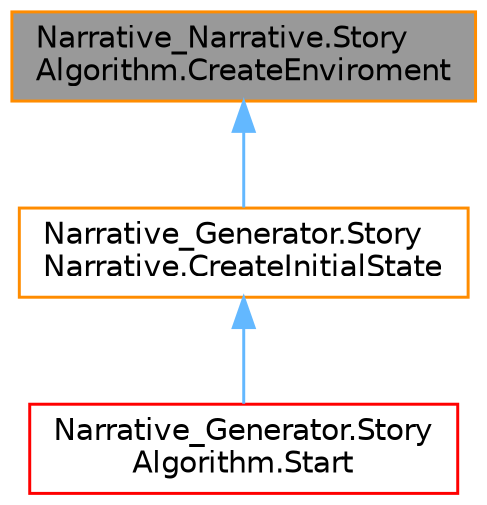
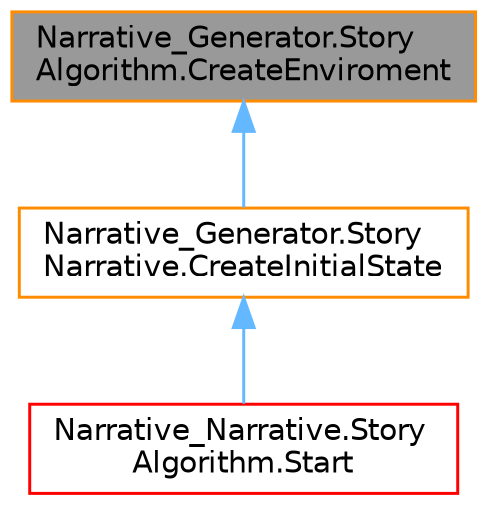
node "Narrative_Narrative.Story Algorithm.CreateEnviroment": label "Narrative_Narrative.Story Algorithm.CreateEnviroment" -> "Narrative_Generator.Story Algorithm.CreateEnviroment"
node "Narrative_Generator.Story Algorithm.Start": label "Narrative_Generator.Story Algorithm.Start" -> "Narrative_Narrative.Story Algorithm.Start"
